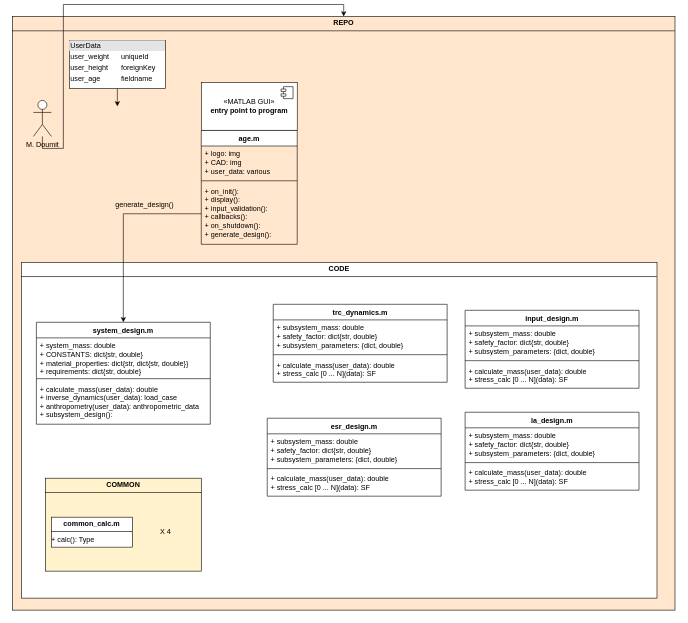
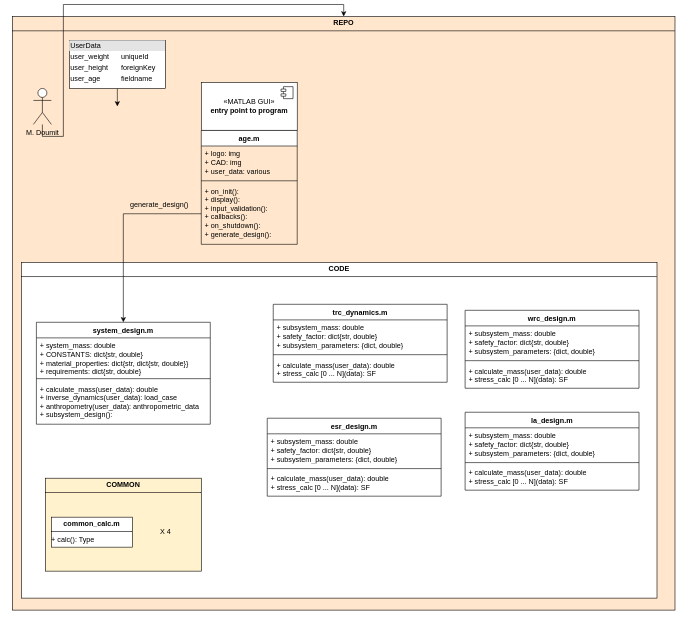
node "M. Doumit": moved (42, 119) -> (42, 107)
node "generate_design()": moved (144, 206) -> (159, 206)
node "input_design.m": label "input_design.m" -> "wrc_design.m"
